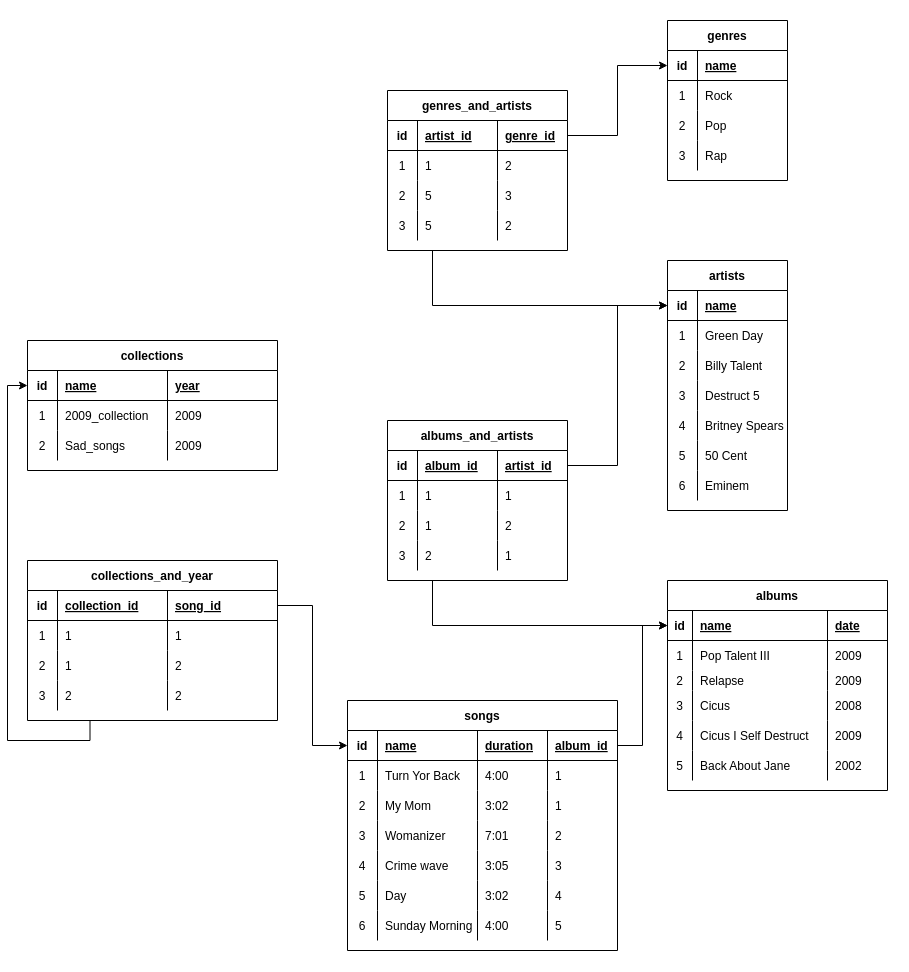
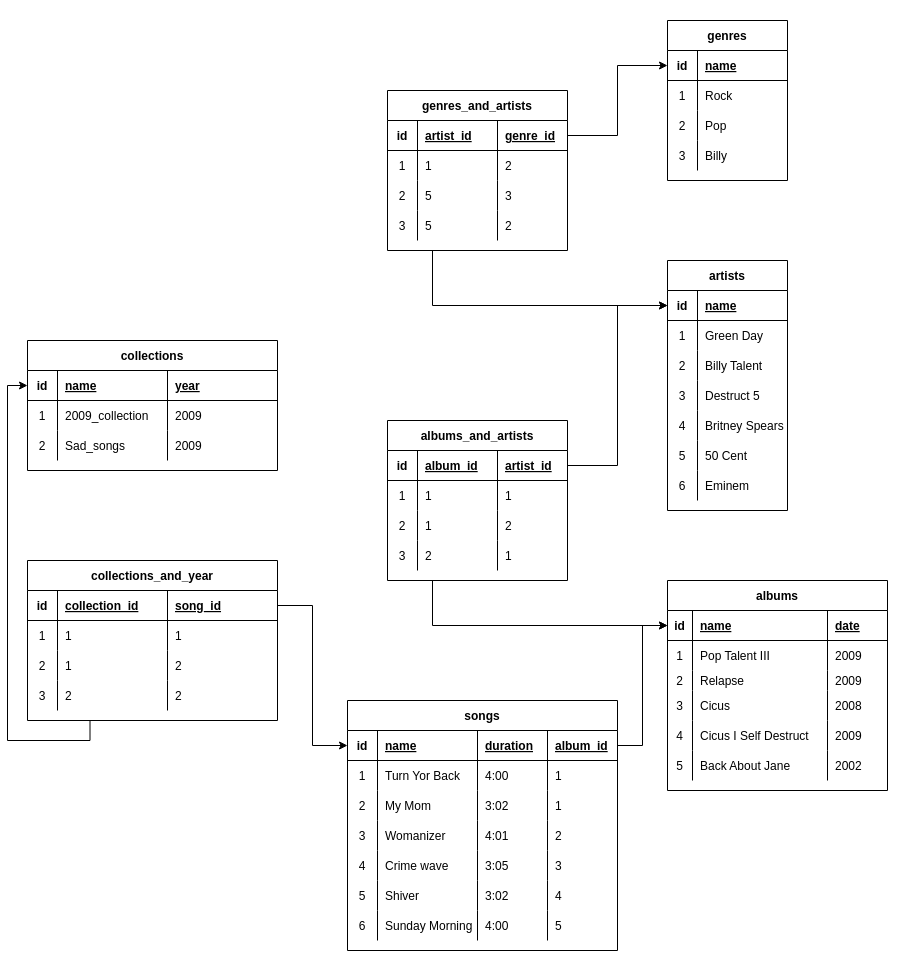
node "Rap": label "Rap" -> "Billy"
node "7:01": label "7:01" -> "4:01"
node "Day": label "Day" -> "Shiver"
